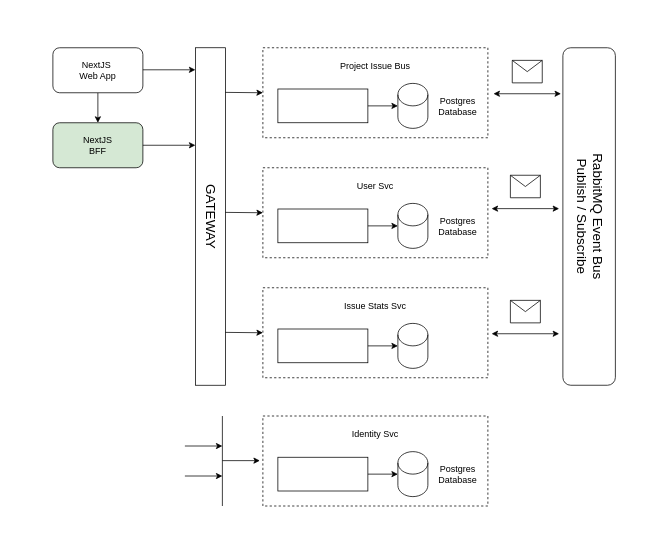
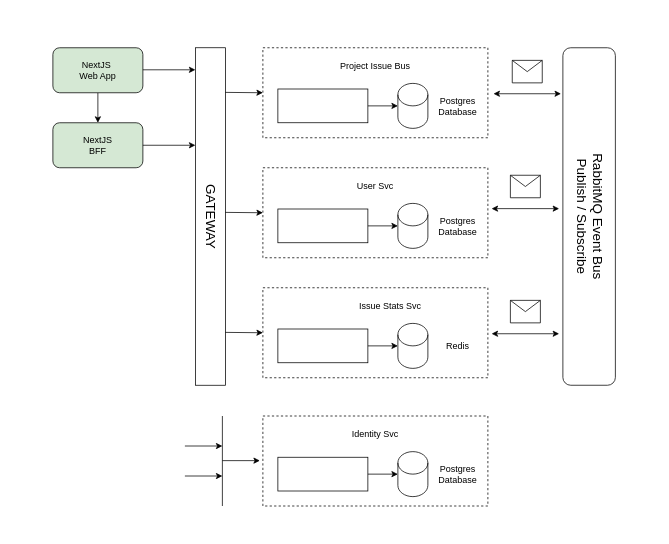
node "NextJS Web App": fillcolor #ffffff -> #d5e8d4
node "Issue Stats Svc": moved (375, 306) -> (390, 306)
node "Redis": added
